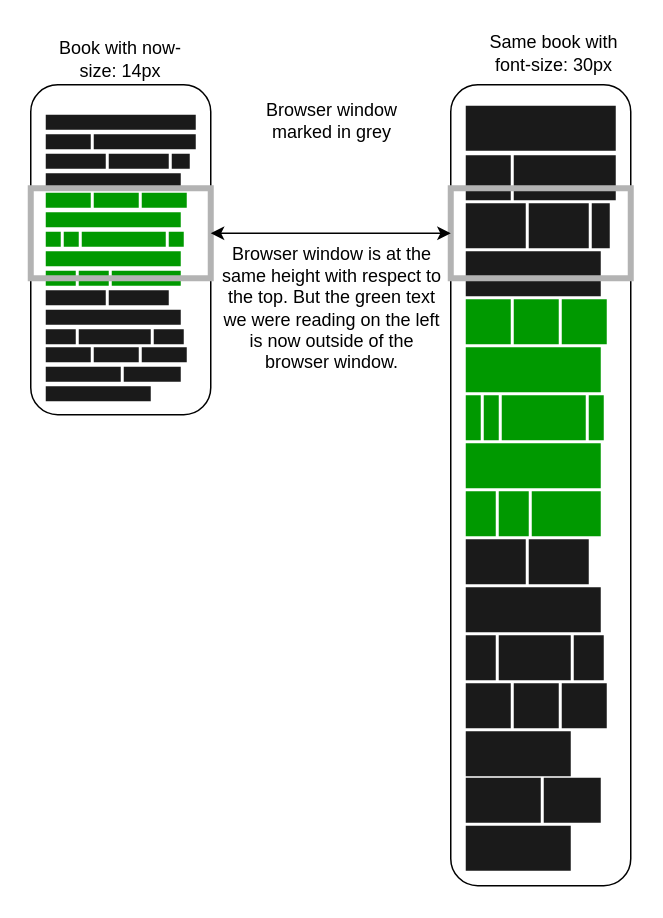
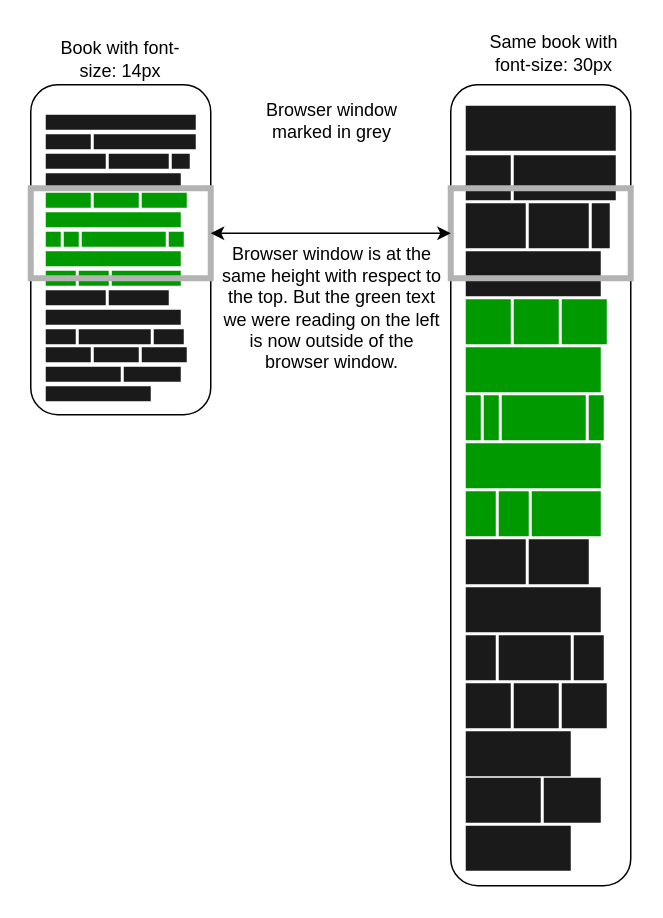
node "Book with now-size: 14px": label "Book with now-size: 14px" -> "Book with font-size: 14px"
